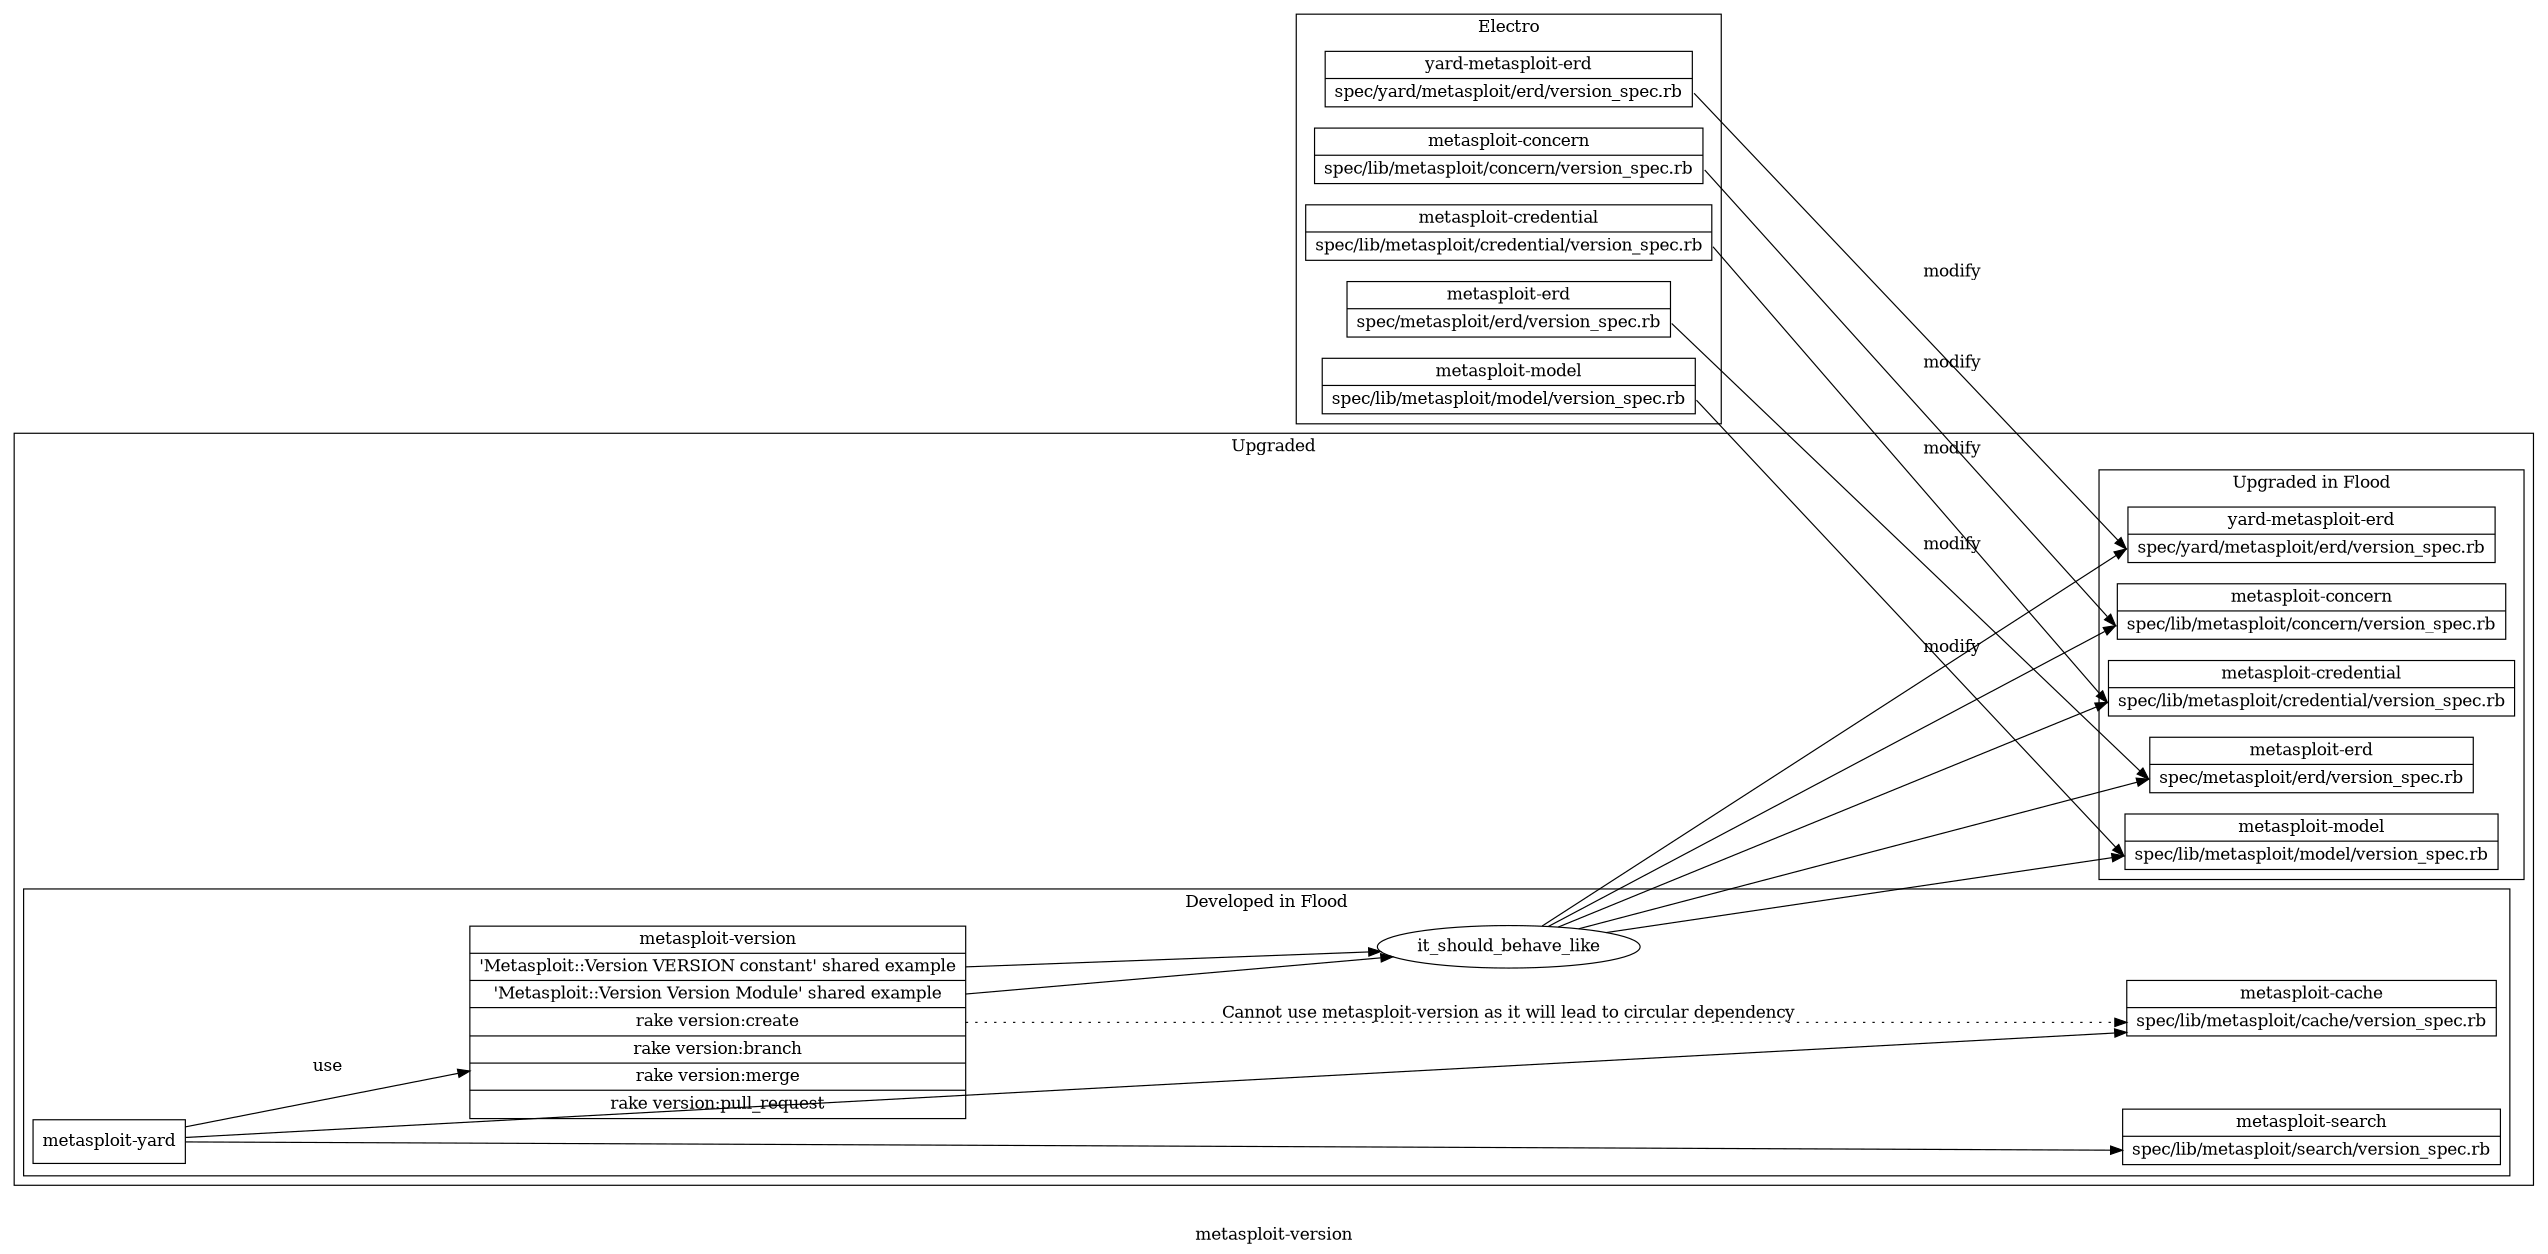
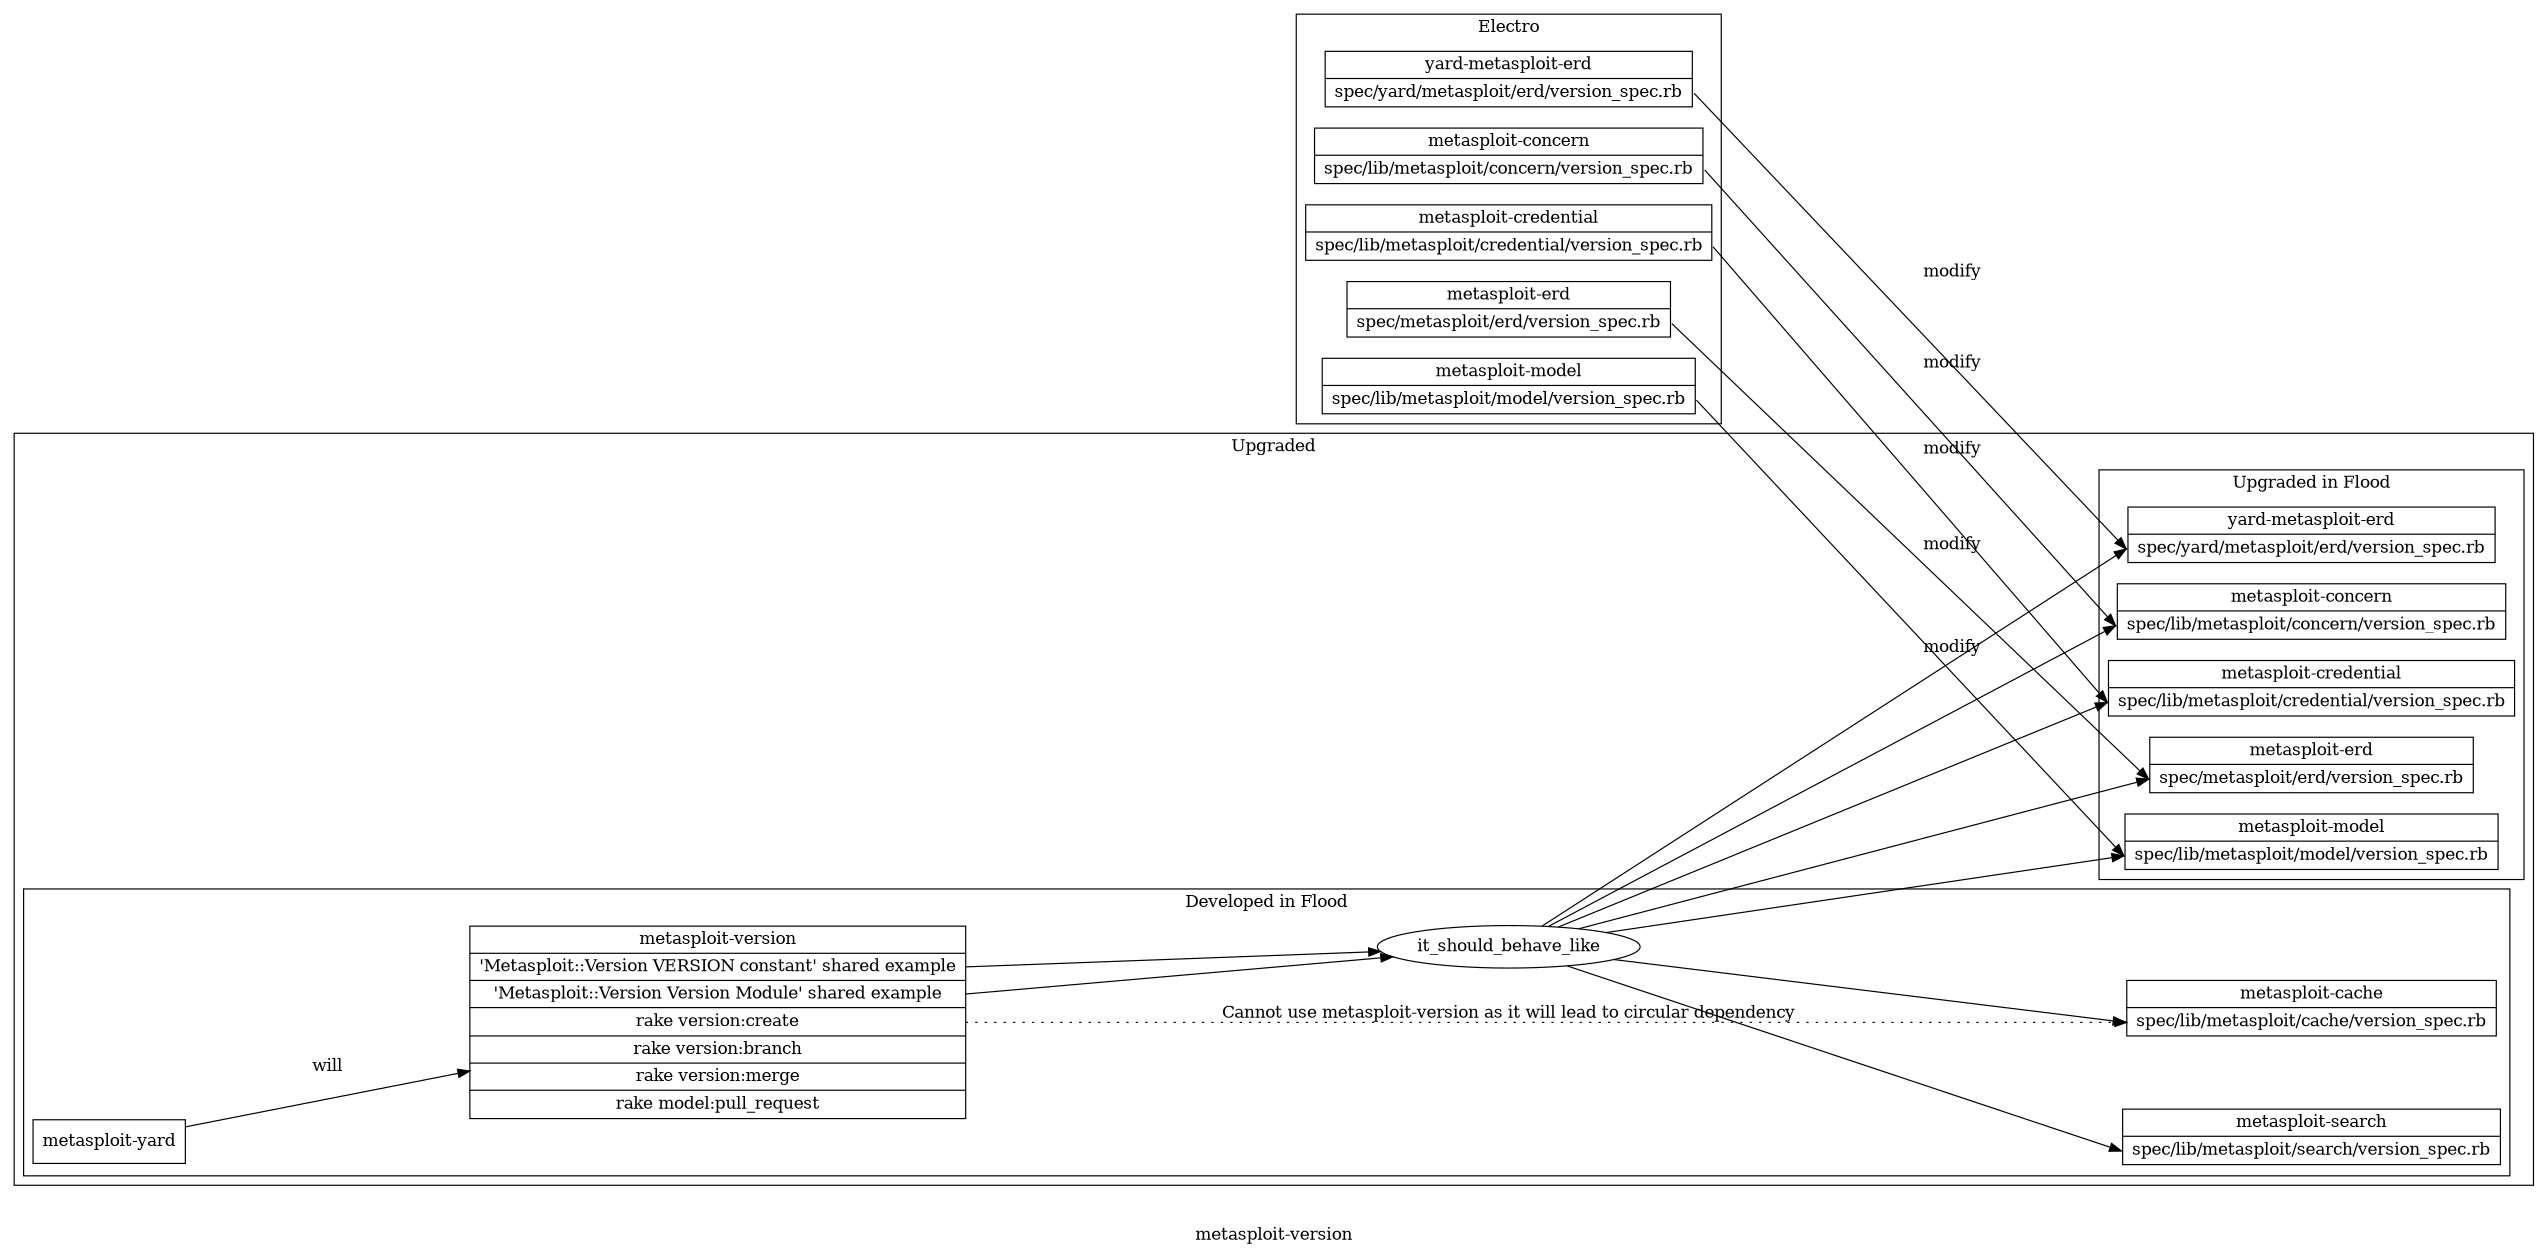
edge "metasploit-yard" -> "metasploit-version": label "use" -> "will"
edge "metasploit-yard" -> "metasploit-cache": now "it_should_behave_like" -> "metasploit-cache"
node "metasploit-version": text "rake version:pull_request" -> "rake model:pull_request"
edge "metasploit-yard" -> "metasploit-search": now "it_should_behave_like" -> "metasploit-search"
